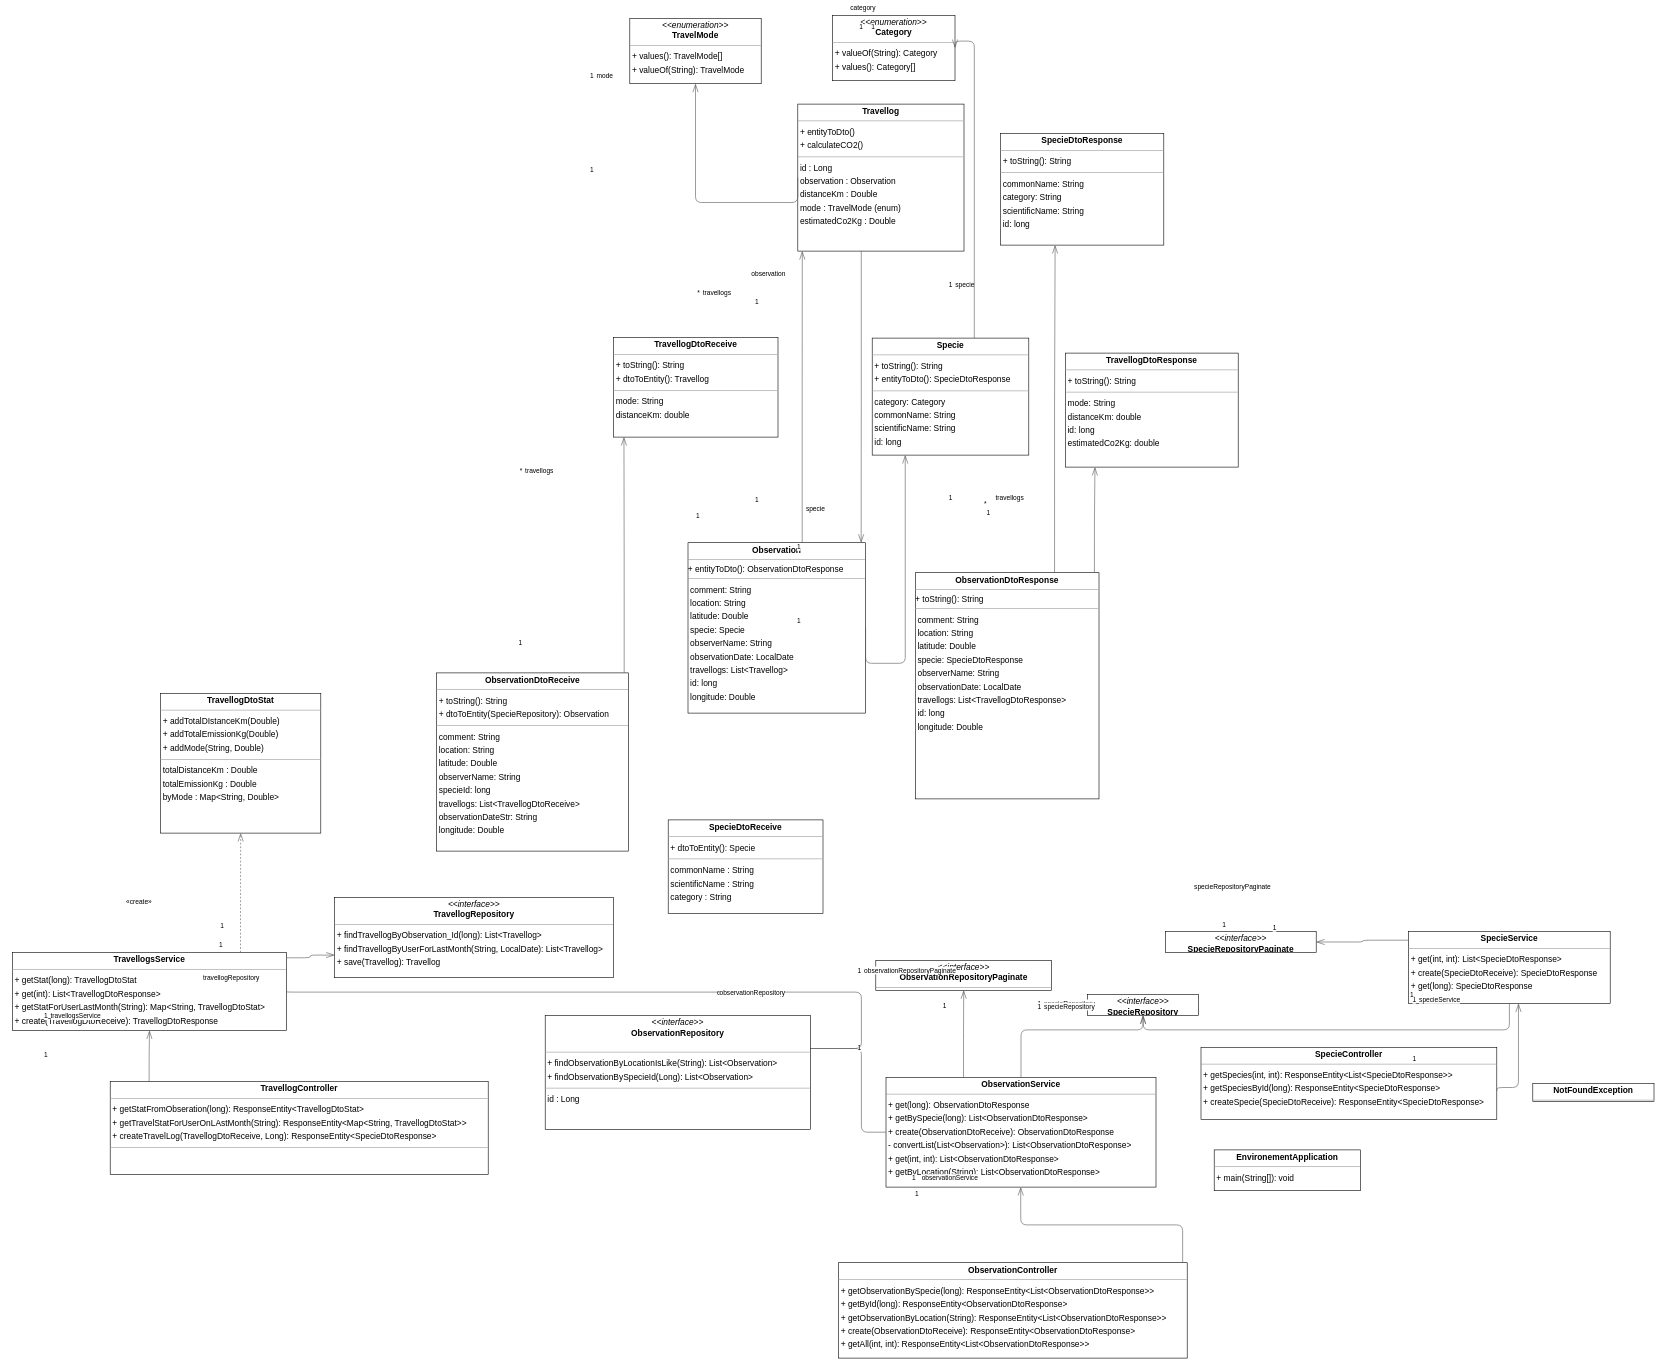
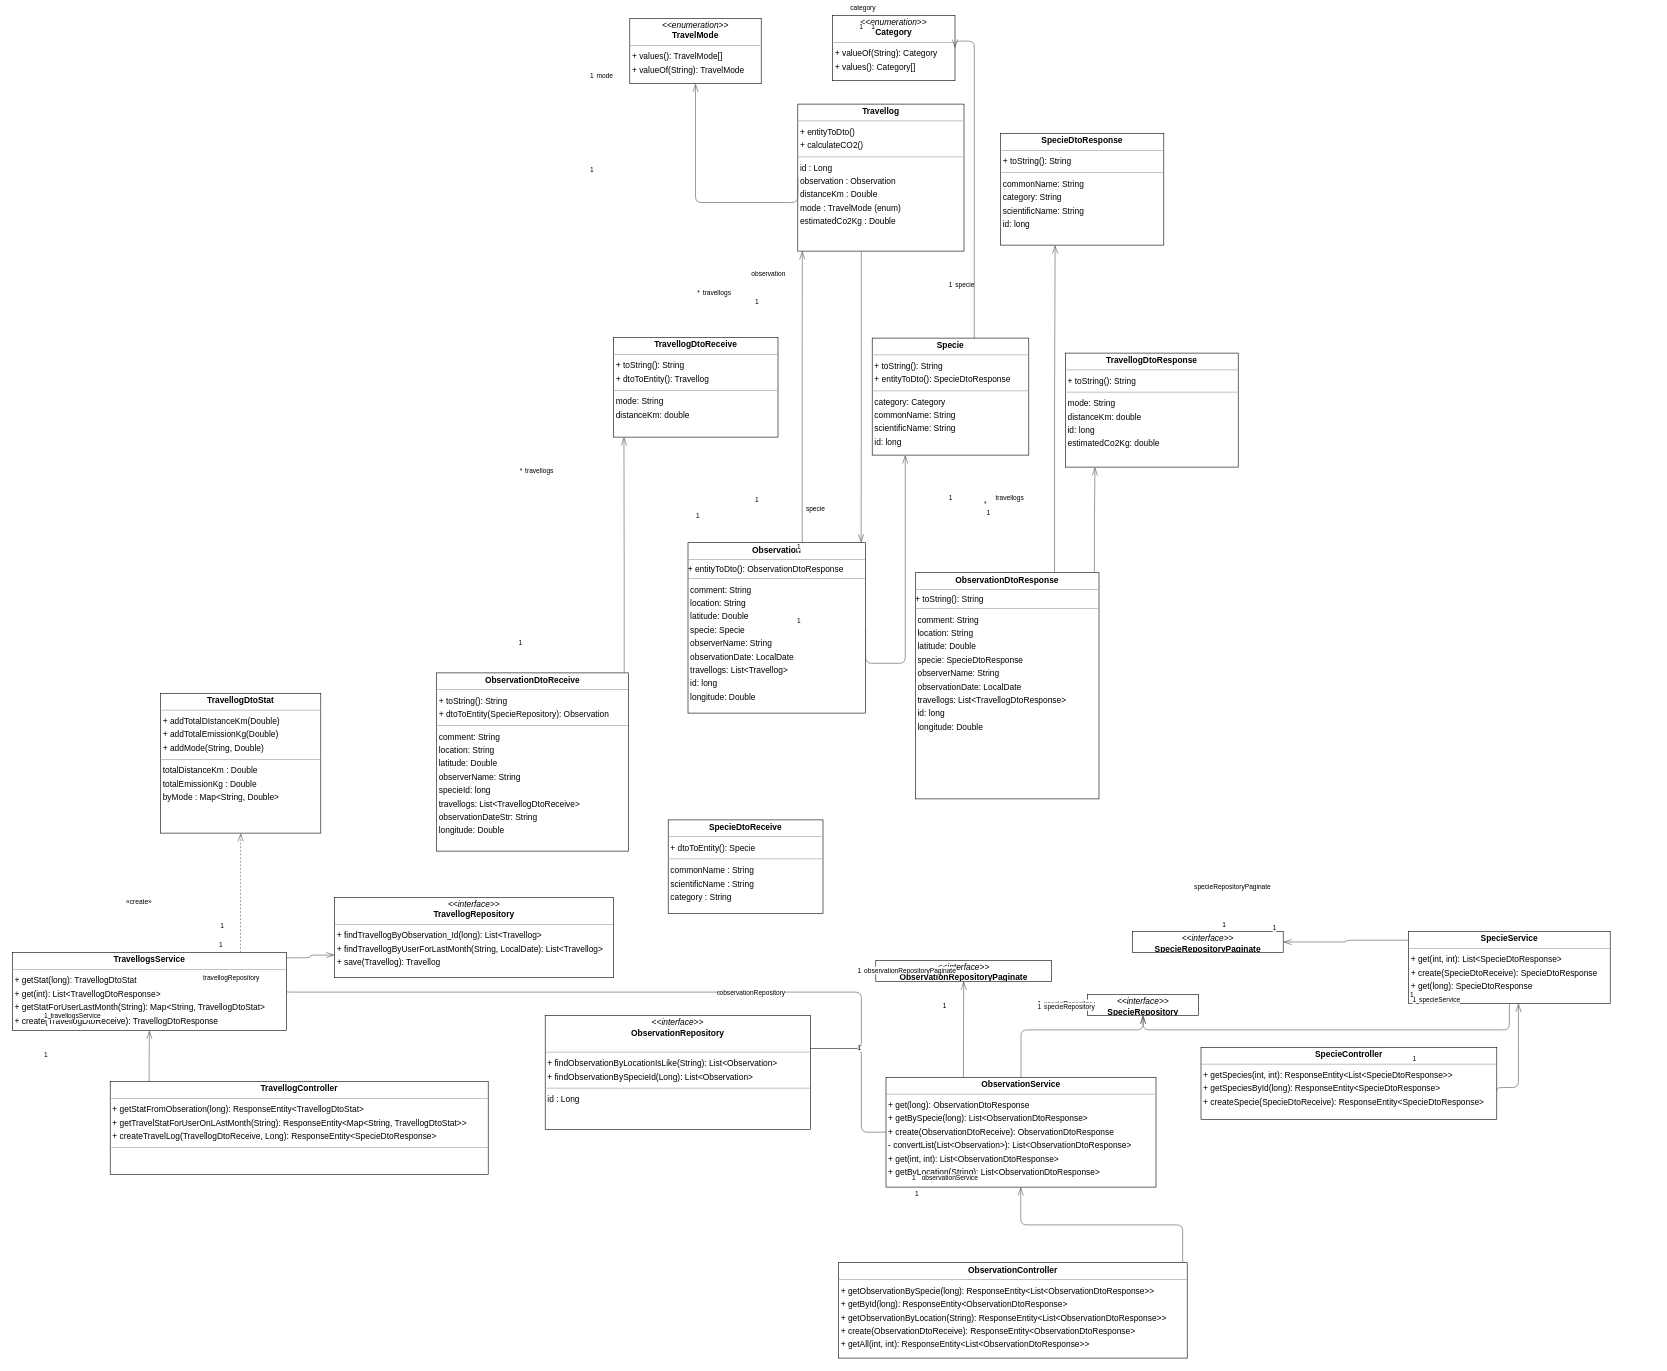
node "<<interface>> SpecieRepositoryPaginate": moved (1241, 942) -> (1208, 942)
node "<<interface>> ObservationRepositoryPaginate": size 176x30 -> 176x21
node "NotFoundException": removed
node "EnvironementApplication + main(String[]): void": removed
